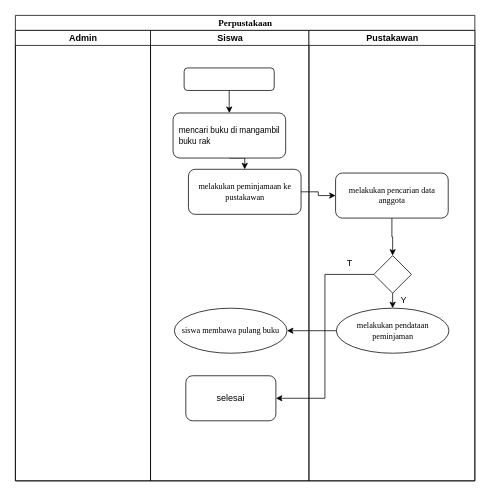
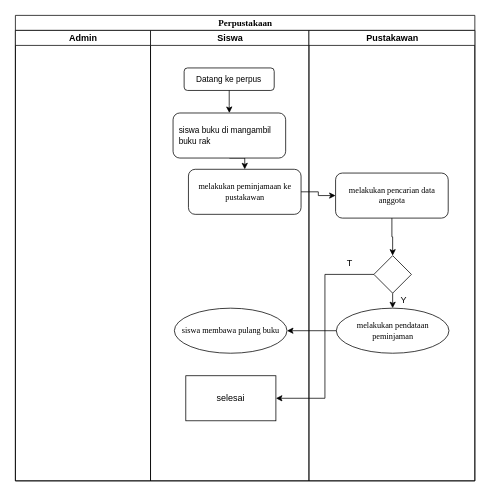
node "Datang ke perpus": added
node "mencari buku di mangambil buku rak": label "mencari buku di mangambil buku rak" -> "siswa buku di mangambil buku rak"
node "selesai": shape rounded rectangle -> rectangle
